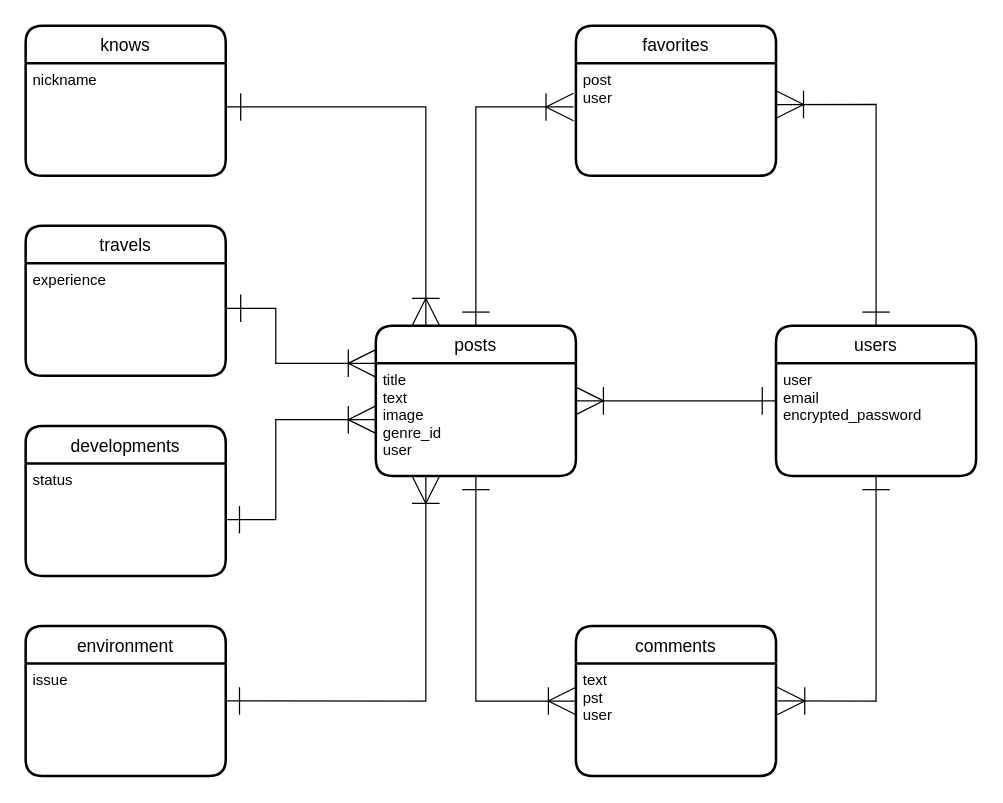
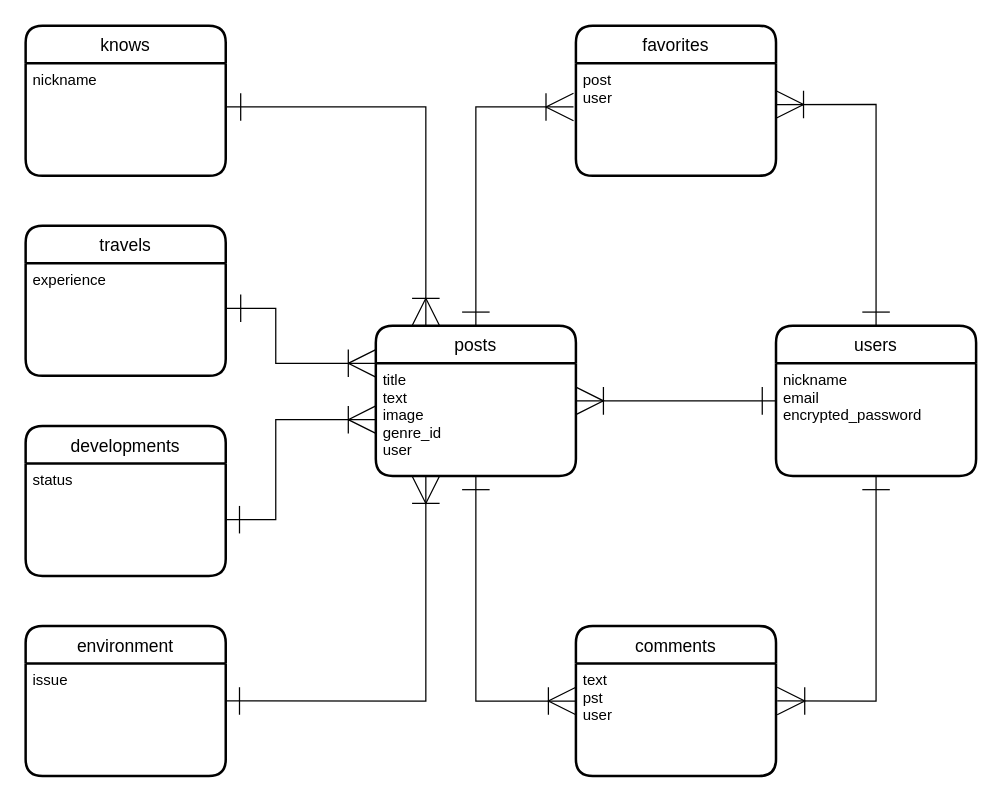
node "user email encrypted_password": label "user email encrypted_password" -> "nickname email encrypted_password"
